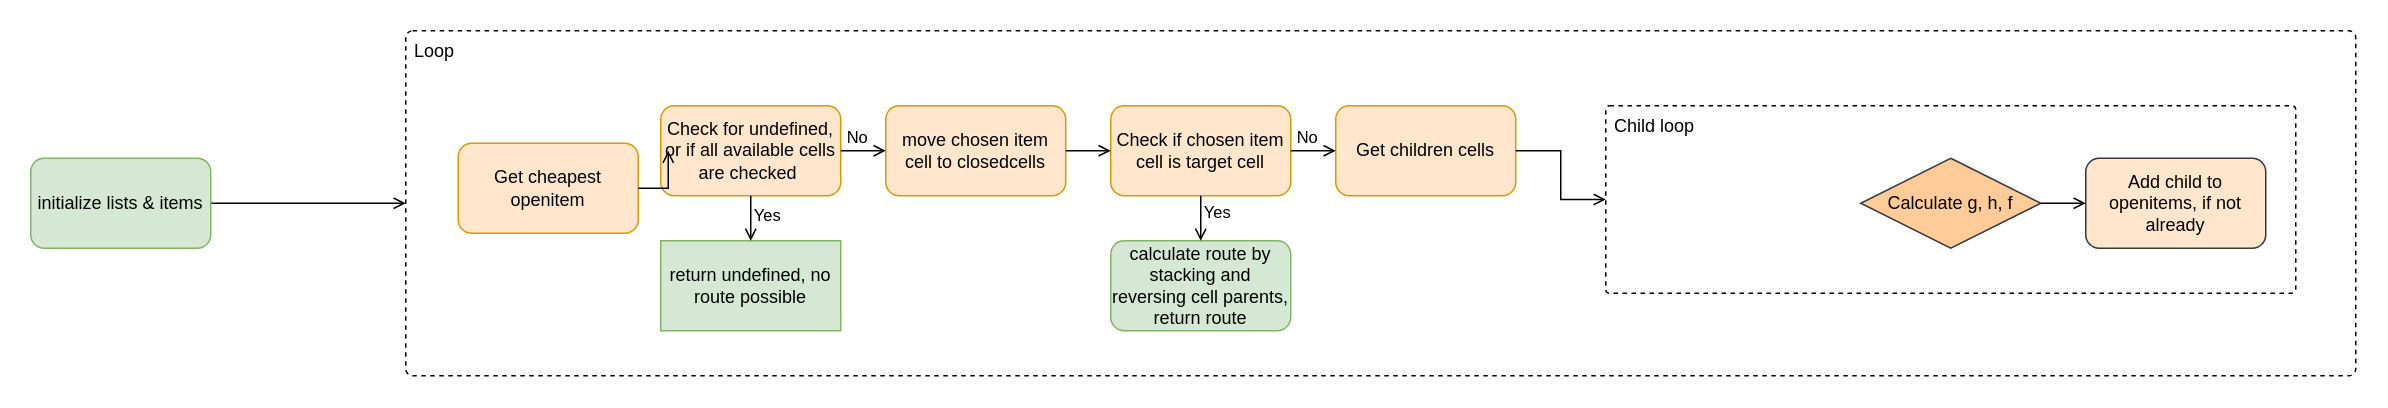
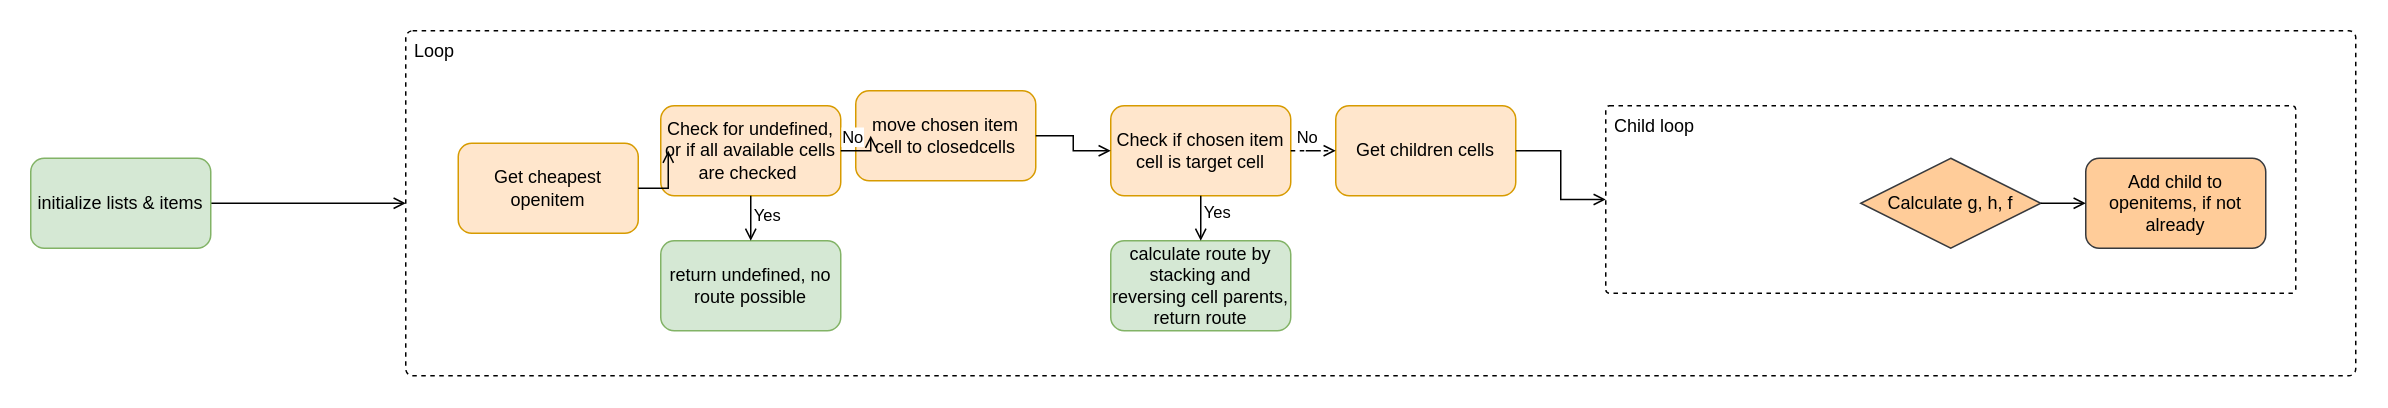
node "move chosen item cell to closedcells": moved (976, 151) -> (946, 136)
edge "Check if chosen item cell is target cell" -> "Get children cells": style solid -> dashed
node "Add child to openitems, if not already": fillcolor #ffe6cc -> #ffcc99
node "return undefined, no route possible": shape rectangle -> rounded rectangle
